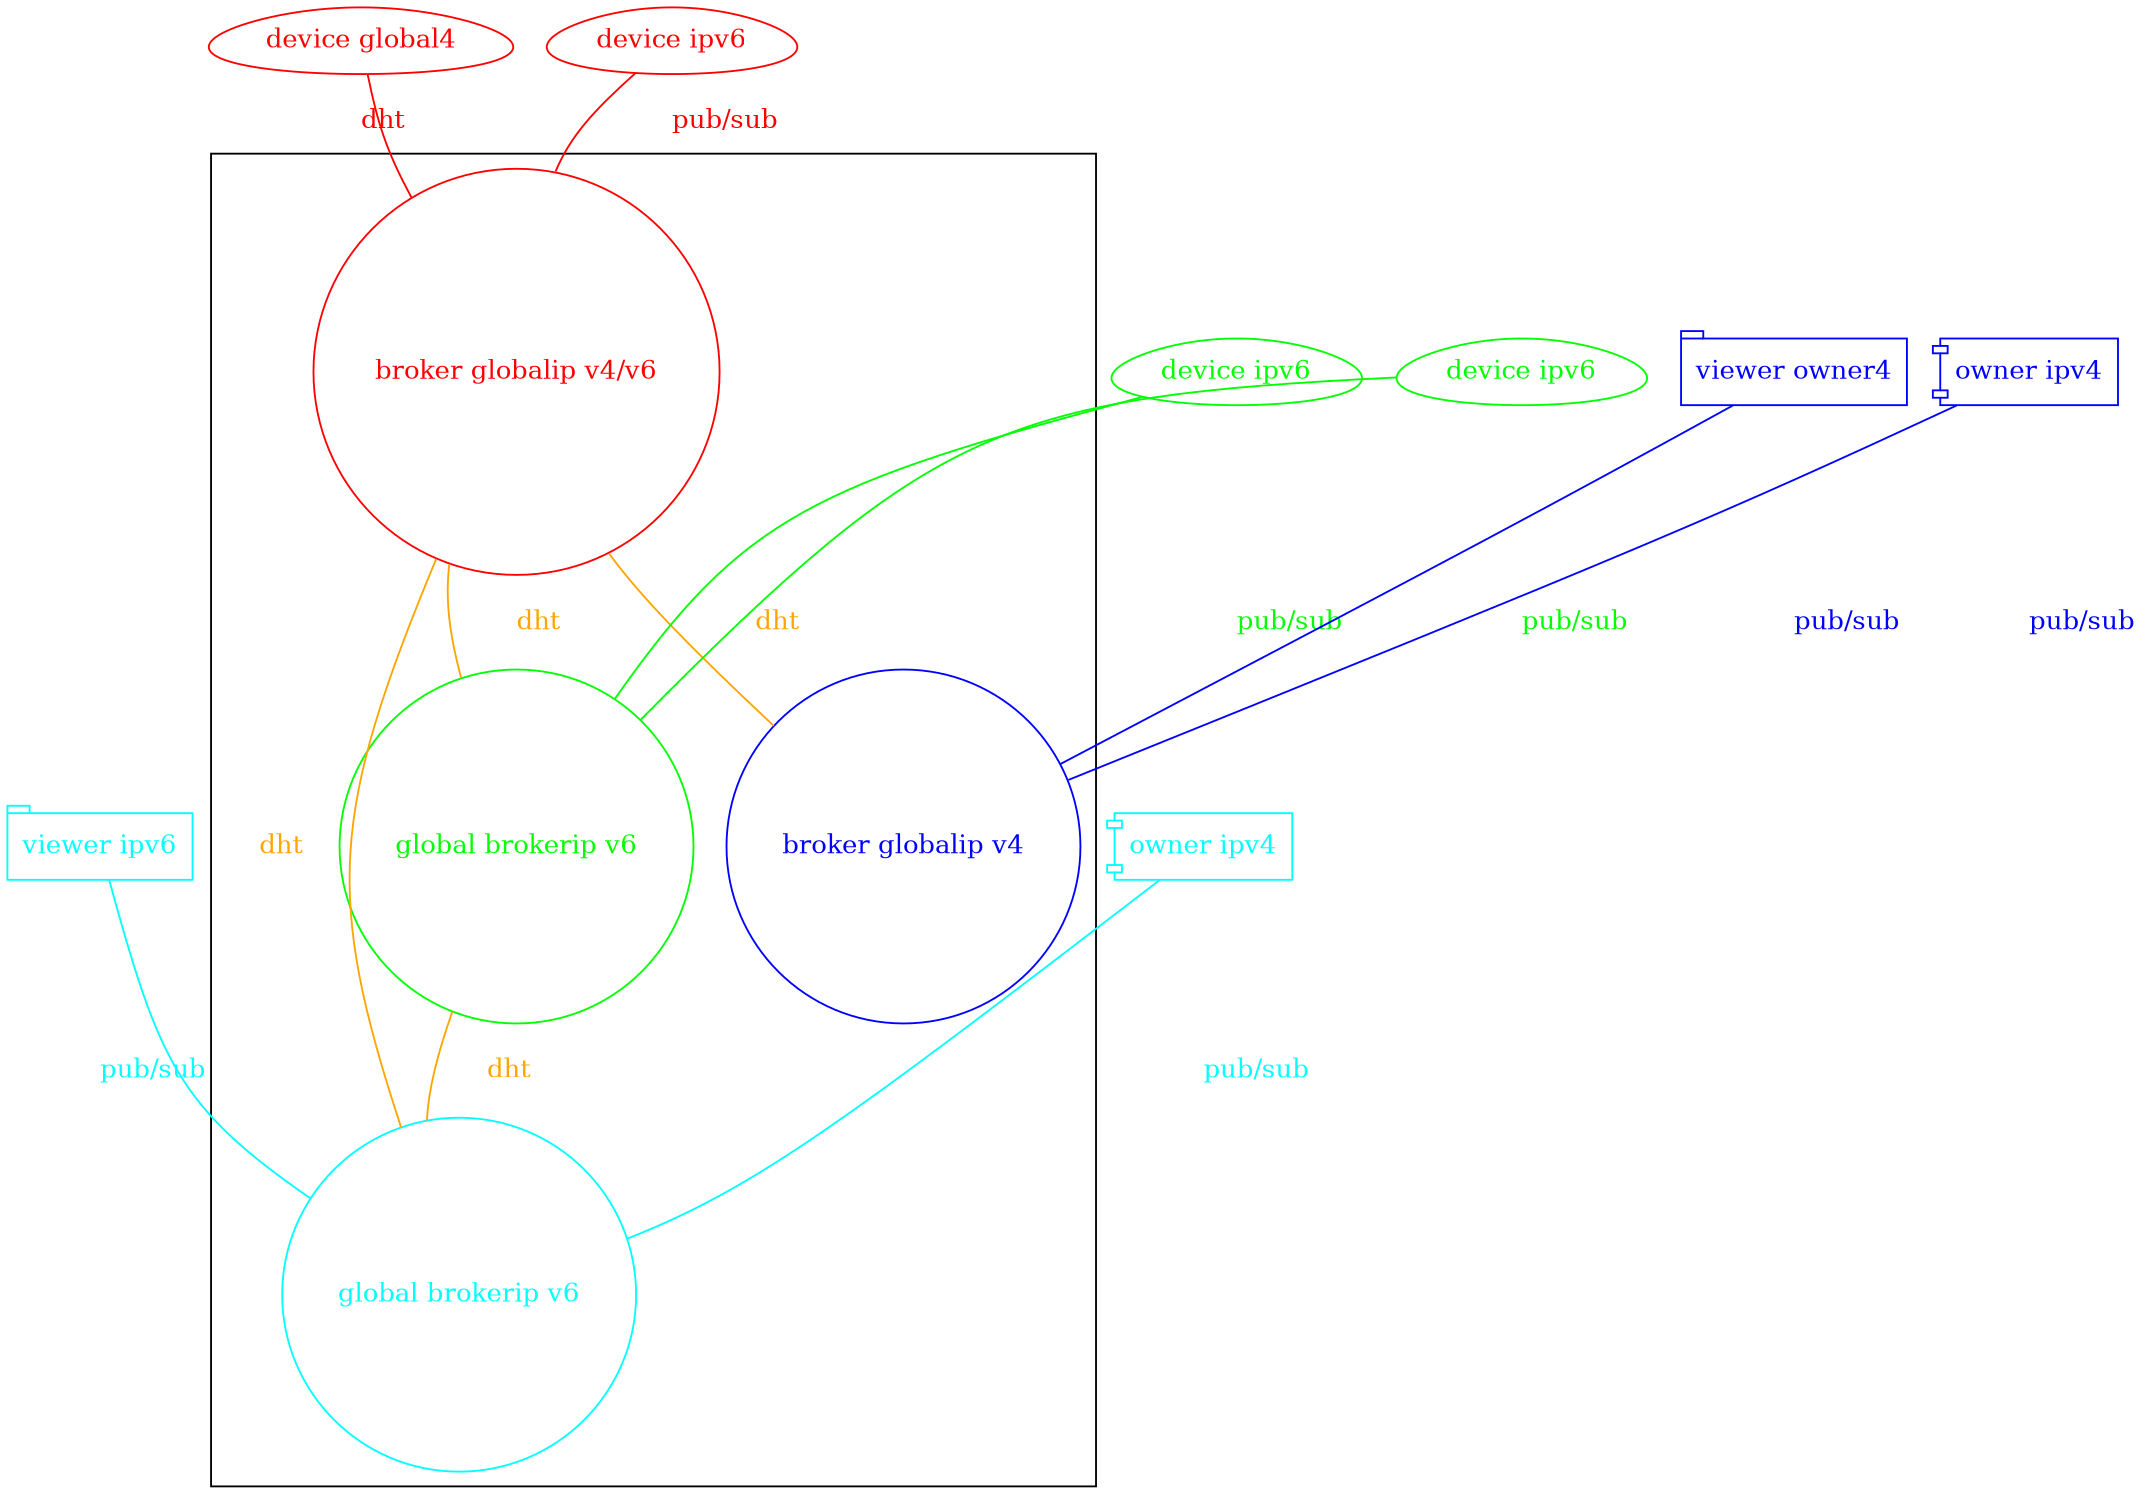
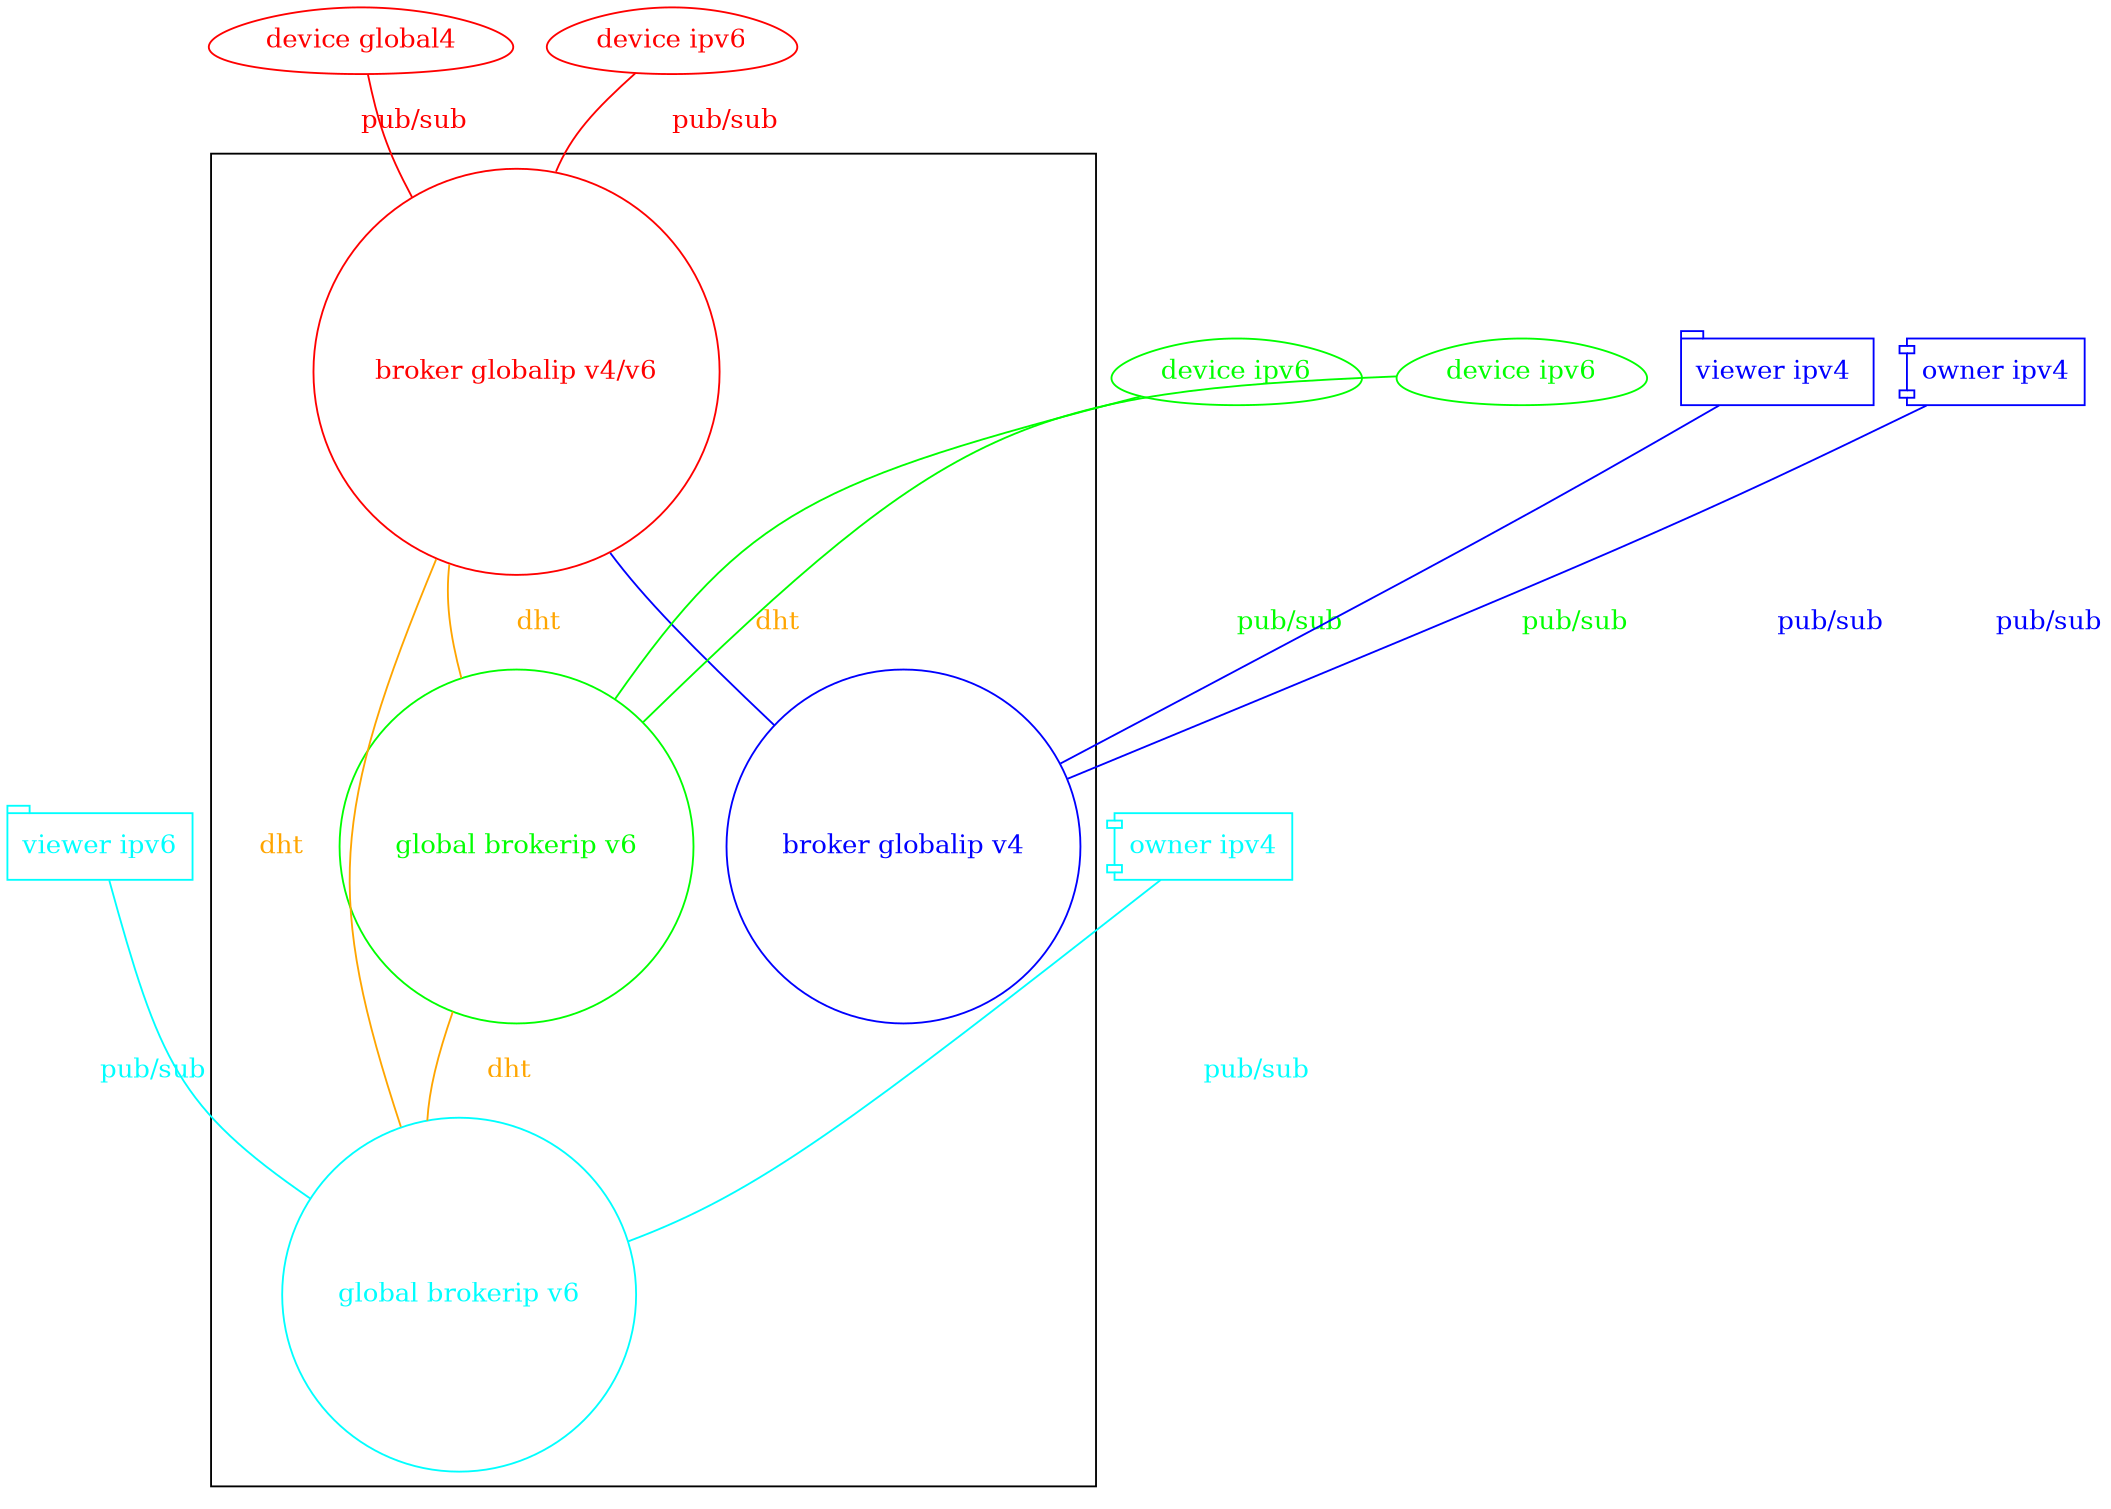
edge "device global4" -- "broker globalip v4/v6": label "dht" -> "pub/sub"
node "viewer owner4": label "viewer owner4" -> "viewer ipv4"
edge "broker globalip v4/v6" -- "broker globalip v4": color orange -> blue
